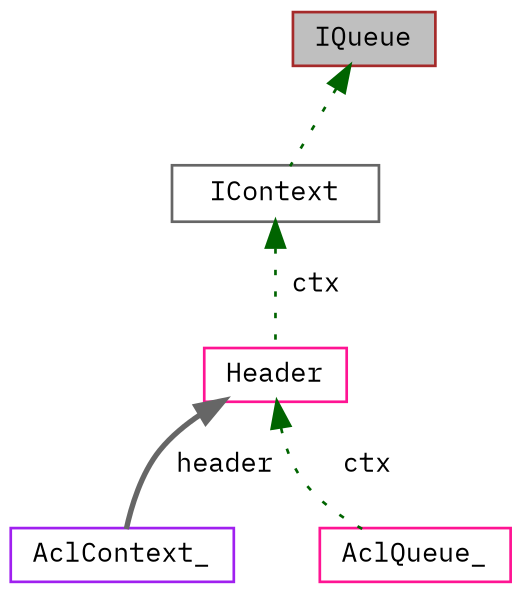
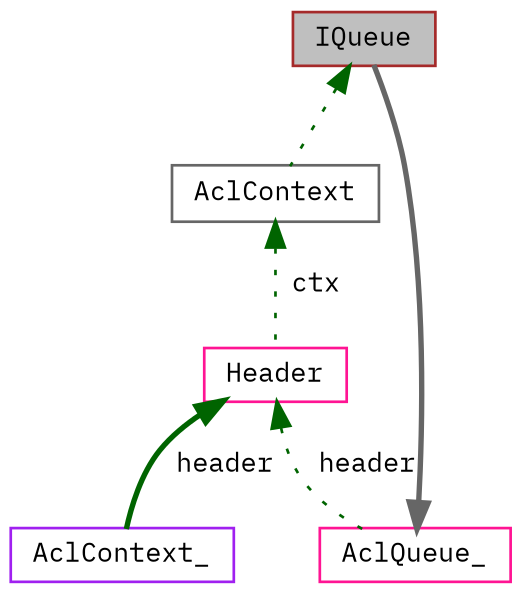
node "IContext": label "IContext" -> "AclContext"
edge "IQueue" -> "AclQueue_": added
edge "AclContext_" -> "Header": color gray40 -> darkgreen
edge "AclQueue_" -> "Header": label " ctx" -> " header"
